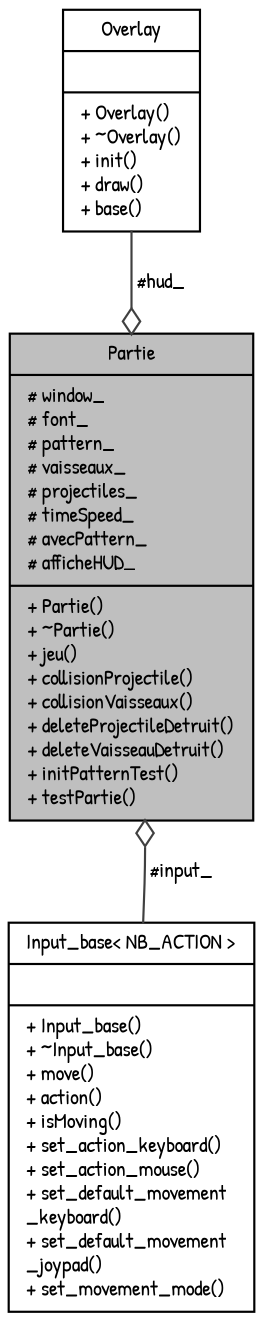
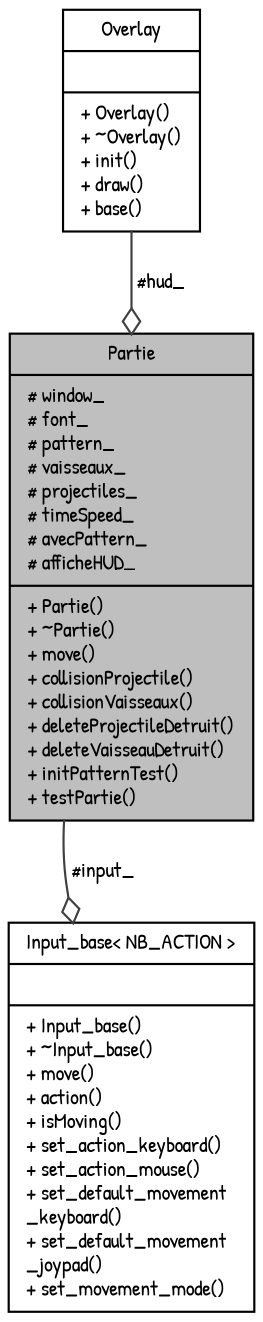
node "Partie": text "+ jeu()" -> "+ move()"
edge "Input_base< NB_ACTION >" -> "Partie": reversed
